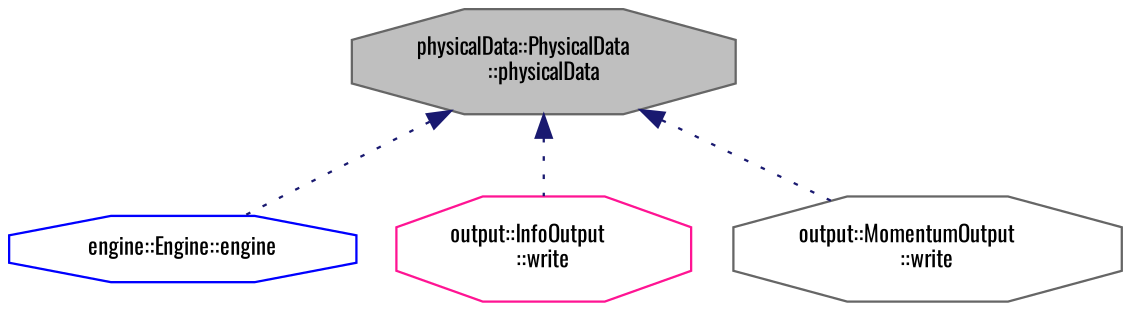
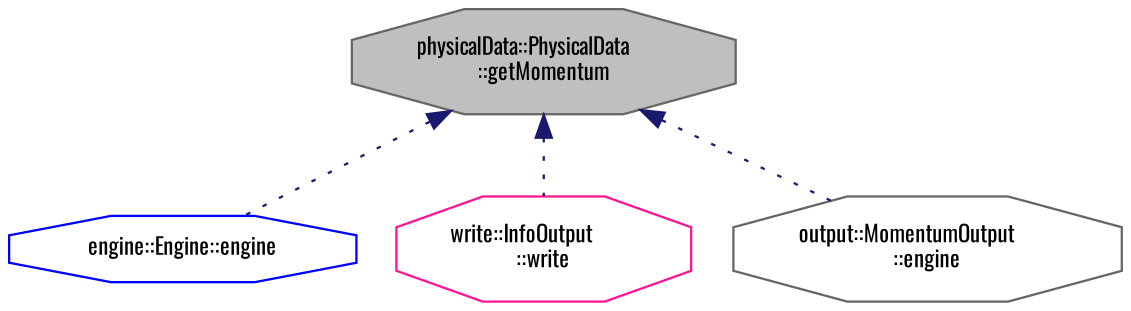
node "physicalData::PhysicalData ::physicalData": label "physicalData::PhysicalData ::physicalData" -> "physicalData::PhysicalData ::getMomentum"
node "output::InfoOutput ::write": label "output::InfoOutput ::write" -> "write::InfoOutput ::write"
node "output::MomentumOutput ::write": label "output::MomentumOutput ::write" -> "output::MomentumOutput ::engine"
